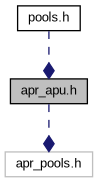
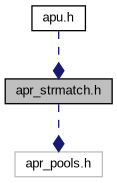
node "pools.h": label "pools.h" -> "apu.h"
node "apr_apu.h": label "apr_apu.h" -> "apr_strmatch.h"
